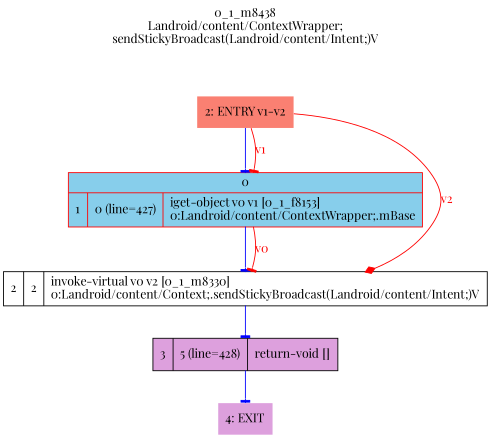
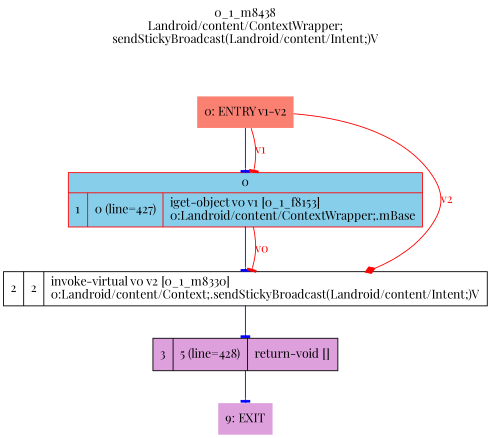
node "2: ENTRY v1-v2": label "2: ENTRY v1-v2" -> "0: ENTRY v1-v2"
node "4: EXIT": label "4: EXIT" -> "9: EXIT"
